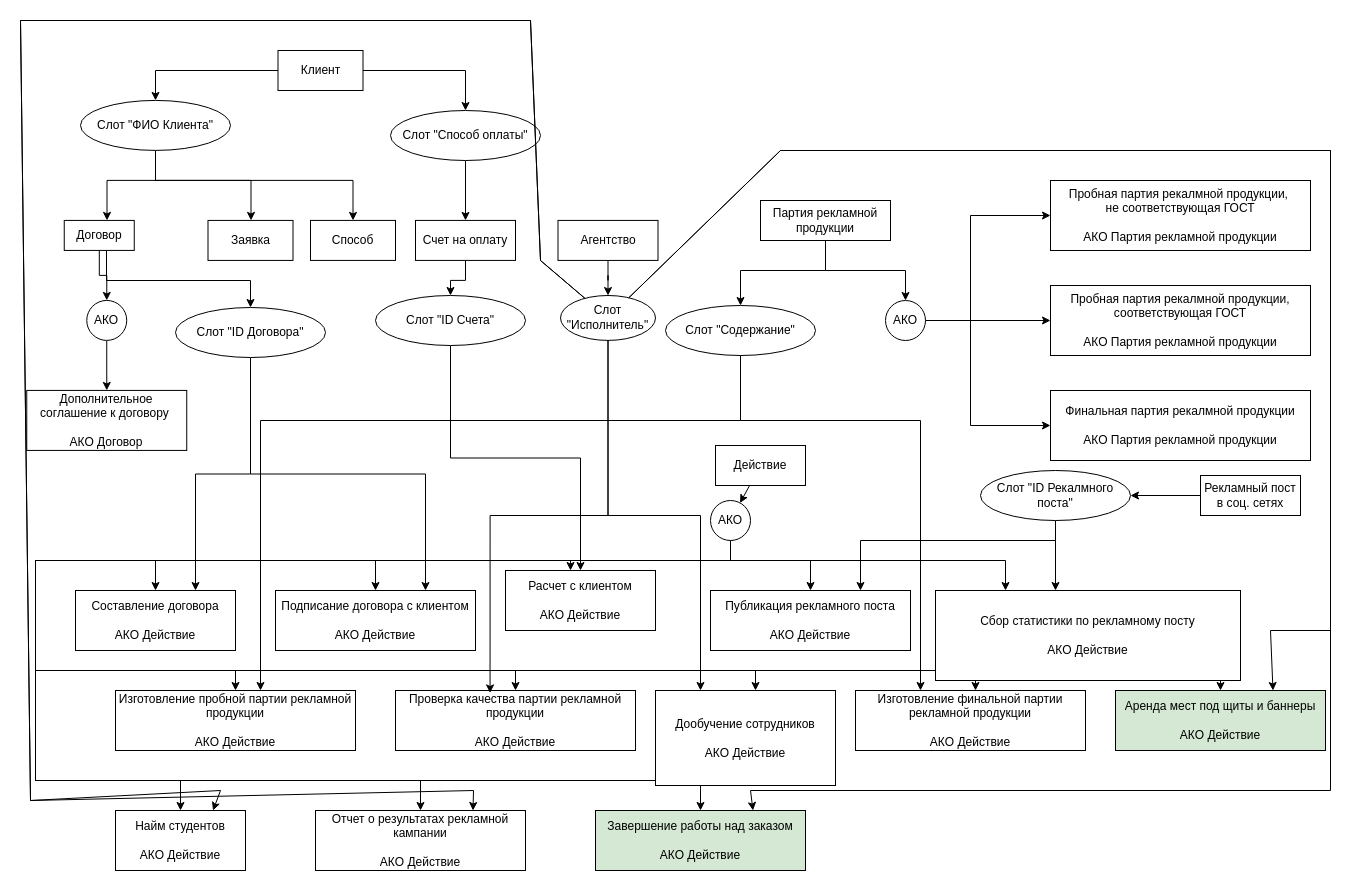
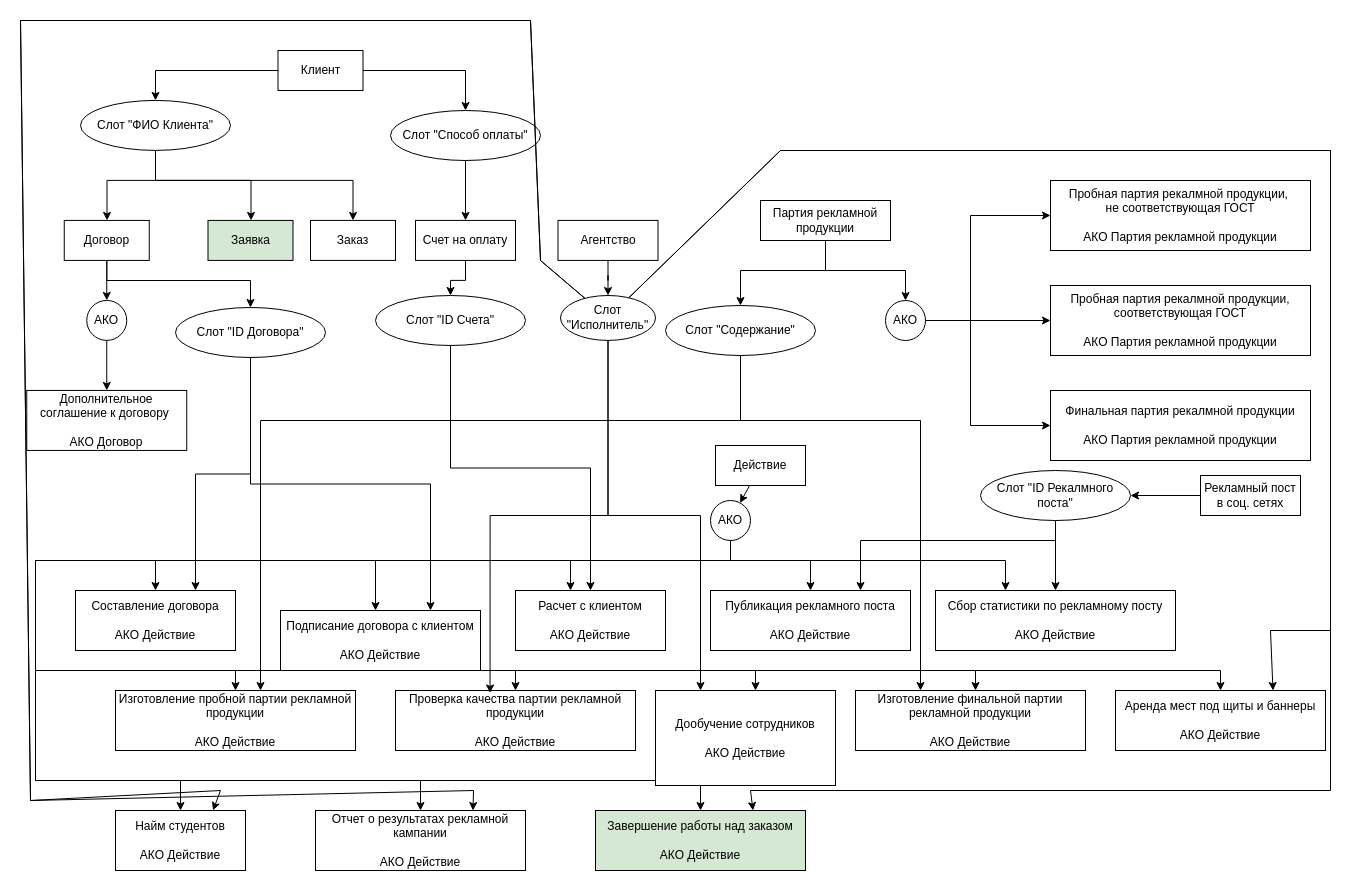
node "Договор": size 70x30 -> 85x40
node "Заявка": fillcolor #ffffff -> #d5e8d4
node "Способ": label "Способ" -> "Заказ"
node "Расчет с клиентом АКО Действие": moved (581, 601) -> (591, 621)
node "Подписание договора с клиентом АКО Действие": moved (376, 621) -> (381, 641)
node "Сбор статистики по рекламному посту АКО Действие": size 305x90 -> 240x60
node "Аренда мест под щиты и баннеры АКО Действие": fillcolor #d5e8d4 -> #ffffff
